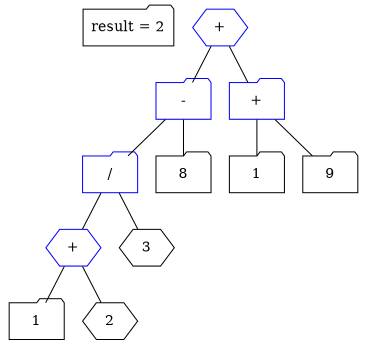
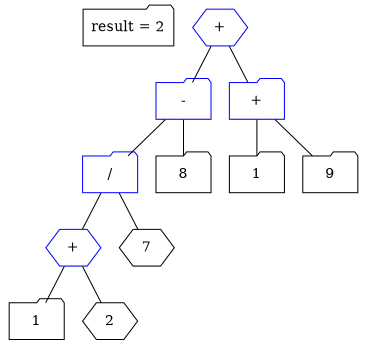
node "3": label "3" -> "7"
